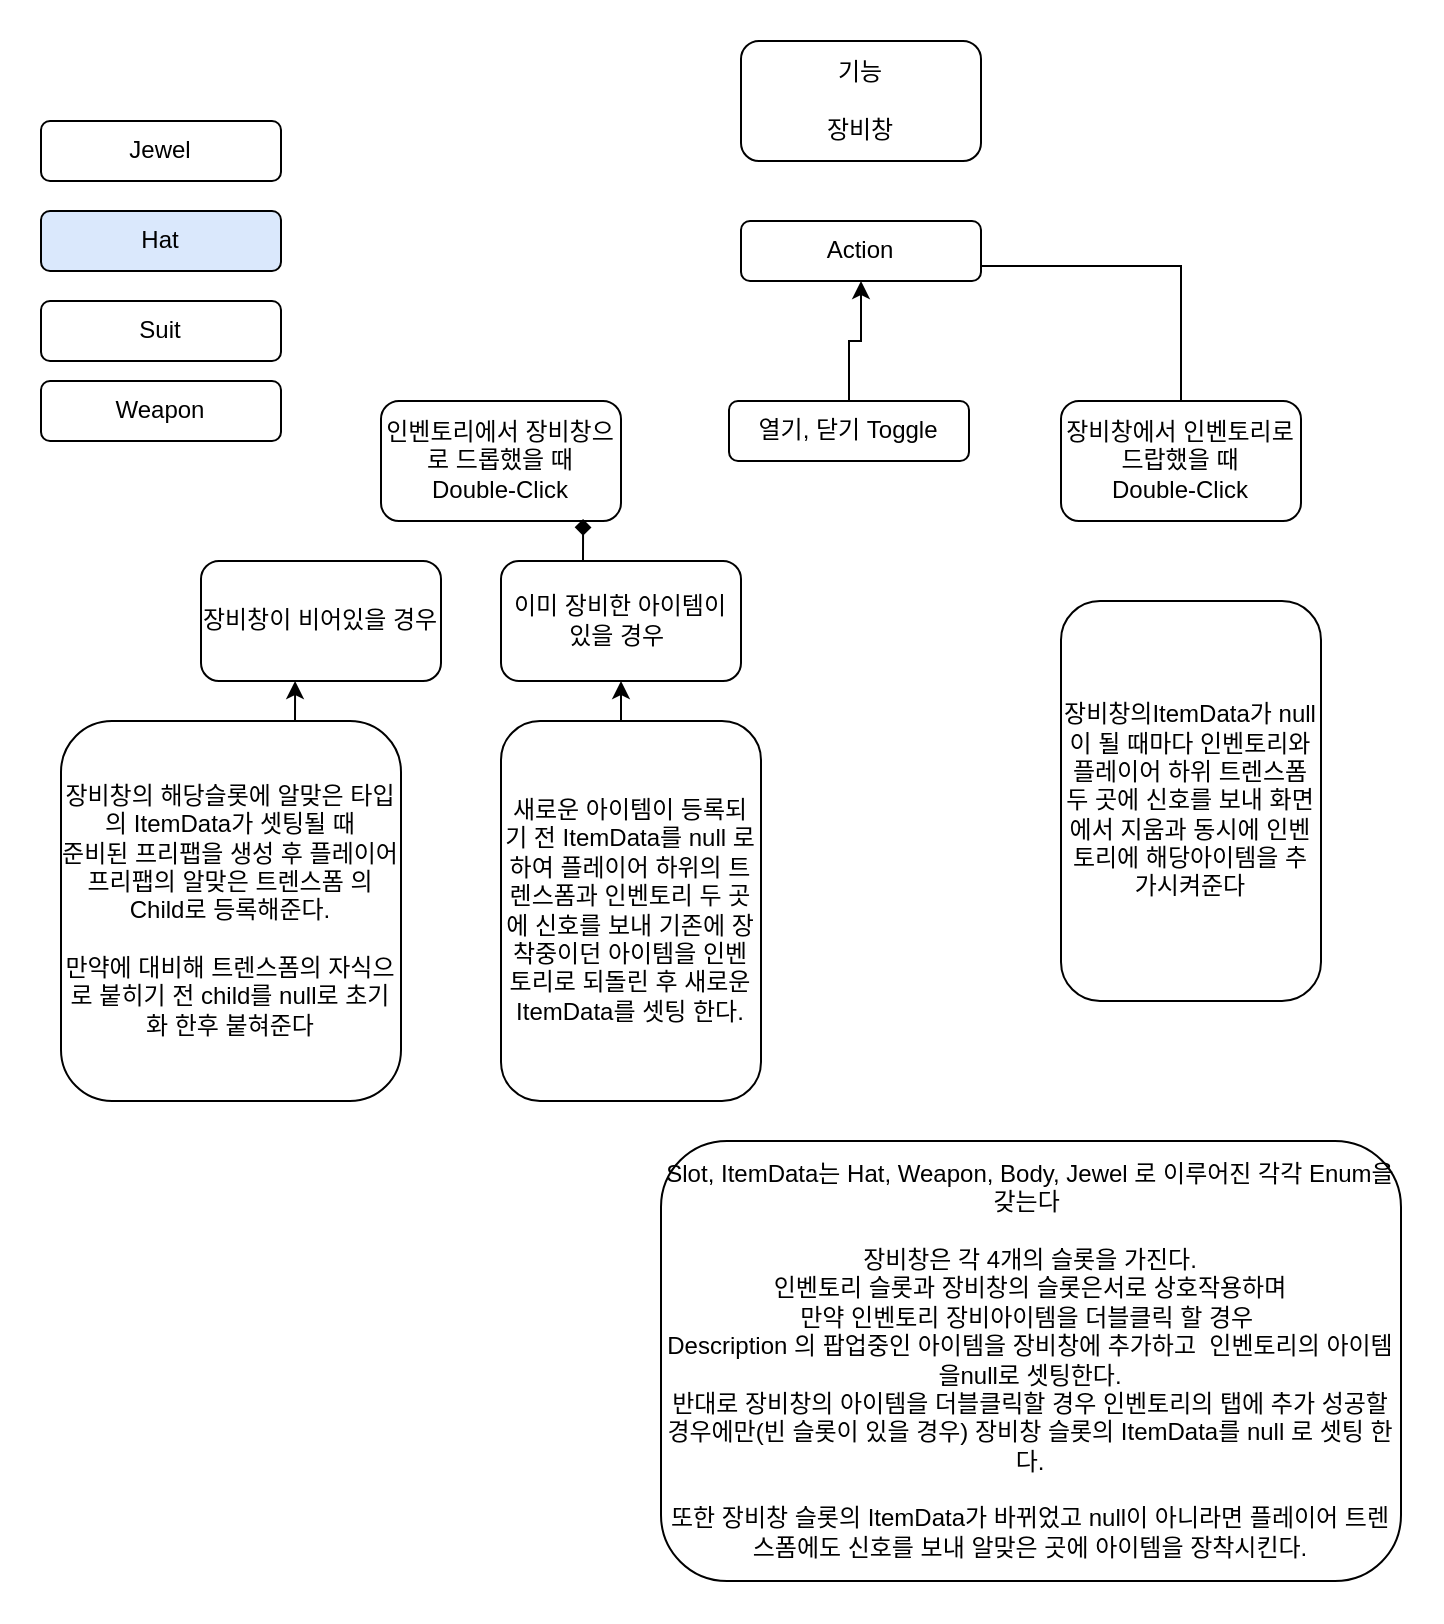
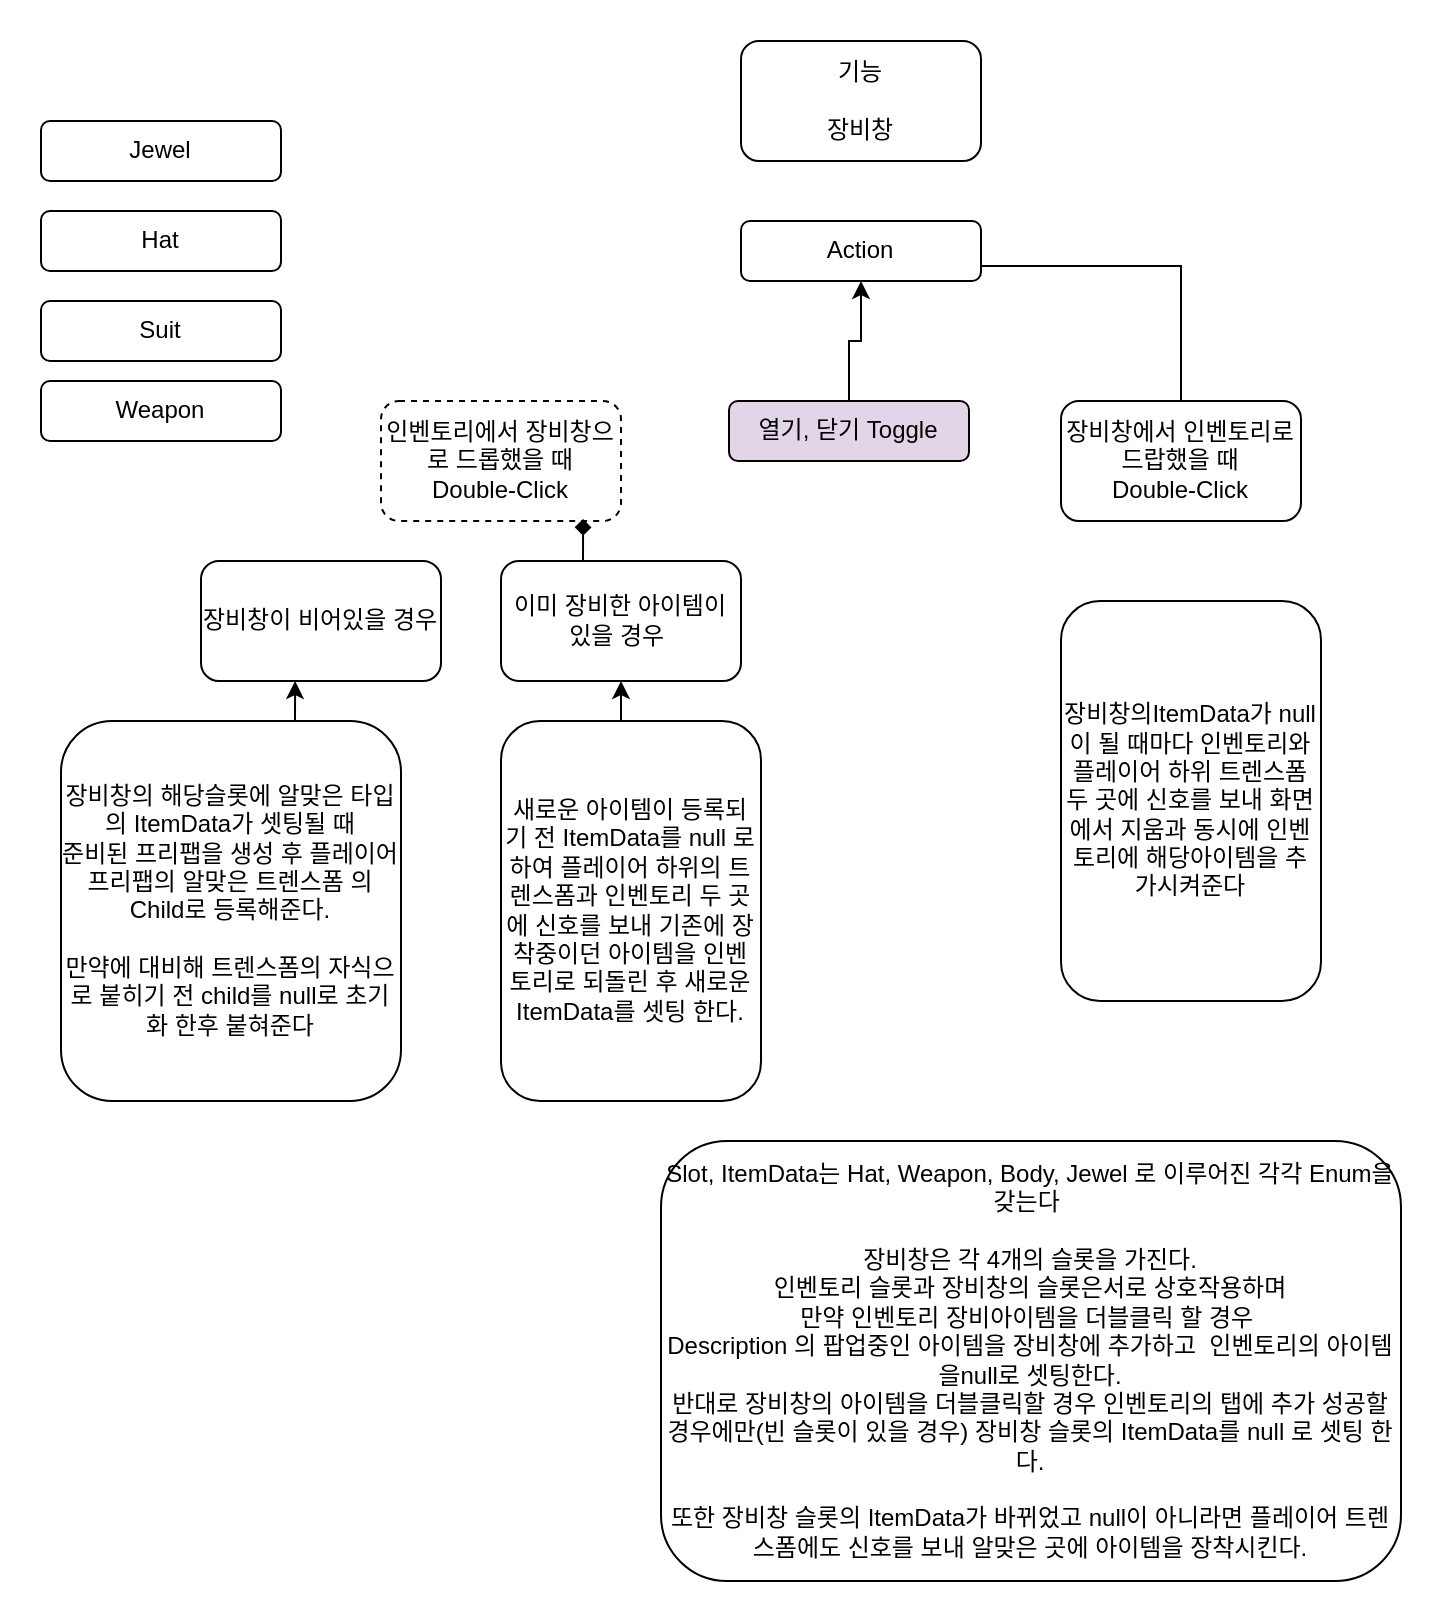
node "Hat": fillcolor #dae8fc -> #ffffff
node "열기, 닫기 Toggle": fillcolor #ffffff -> #e1d5e7
node "인벤토리에서 장비창으로 드롭했을 때 Double-Click": style solid -> dashed
